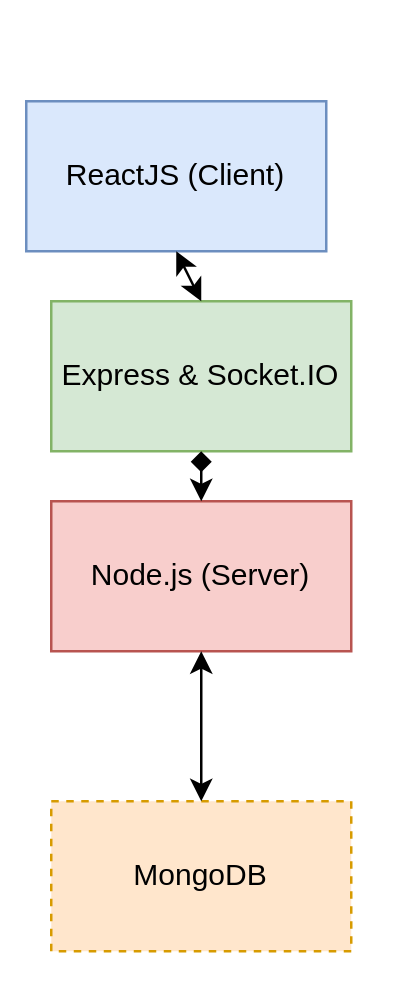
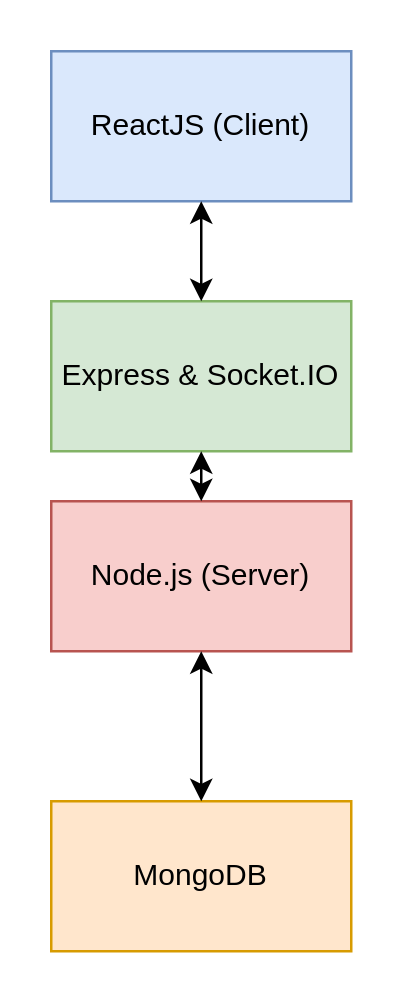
node "ReactJS (Client)": moved (176, 176) -> (201, 126)
edge "Express & Socket.IO" -- "Node.js (Server)": arrowhead diamond -> classic
node "MongoDB": style dashed -> solid
